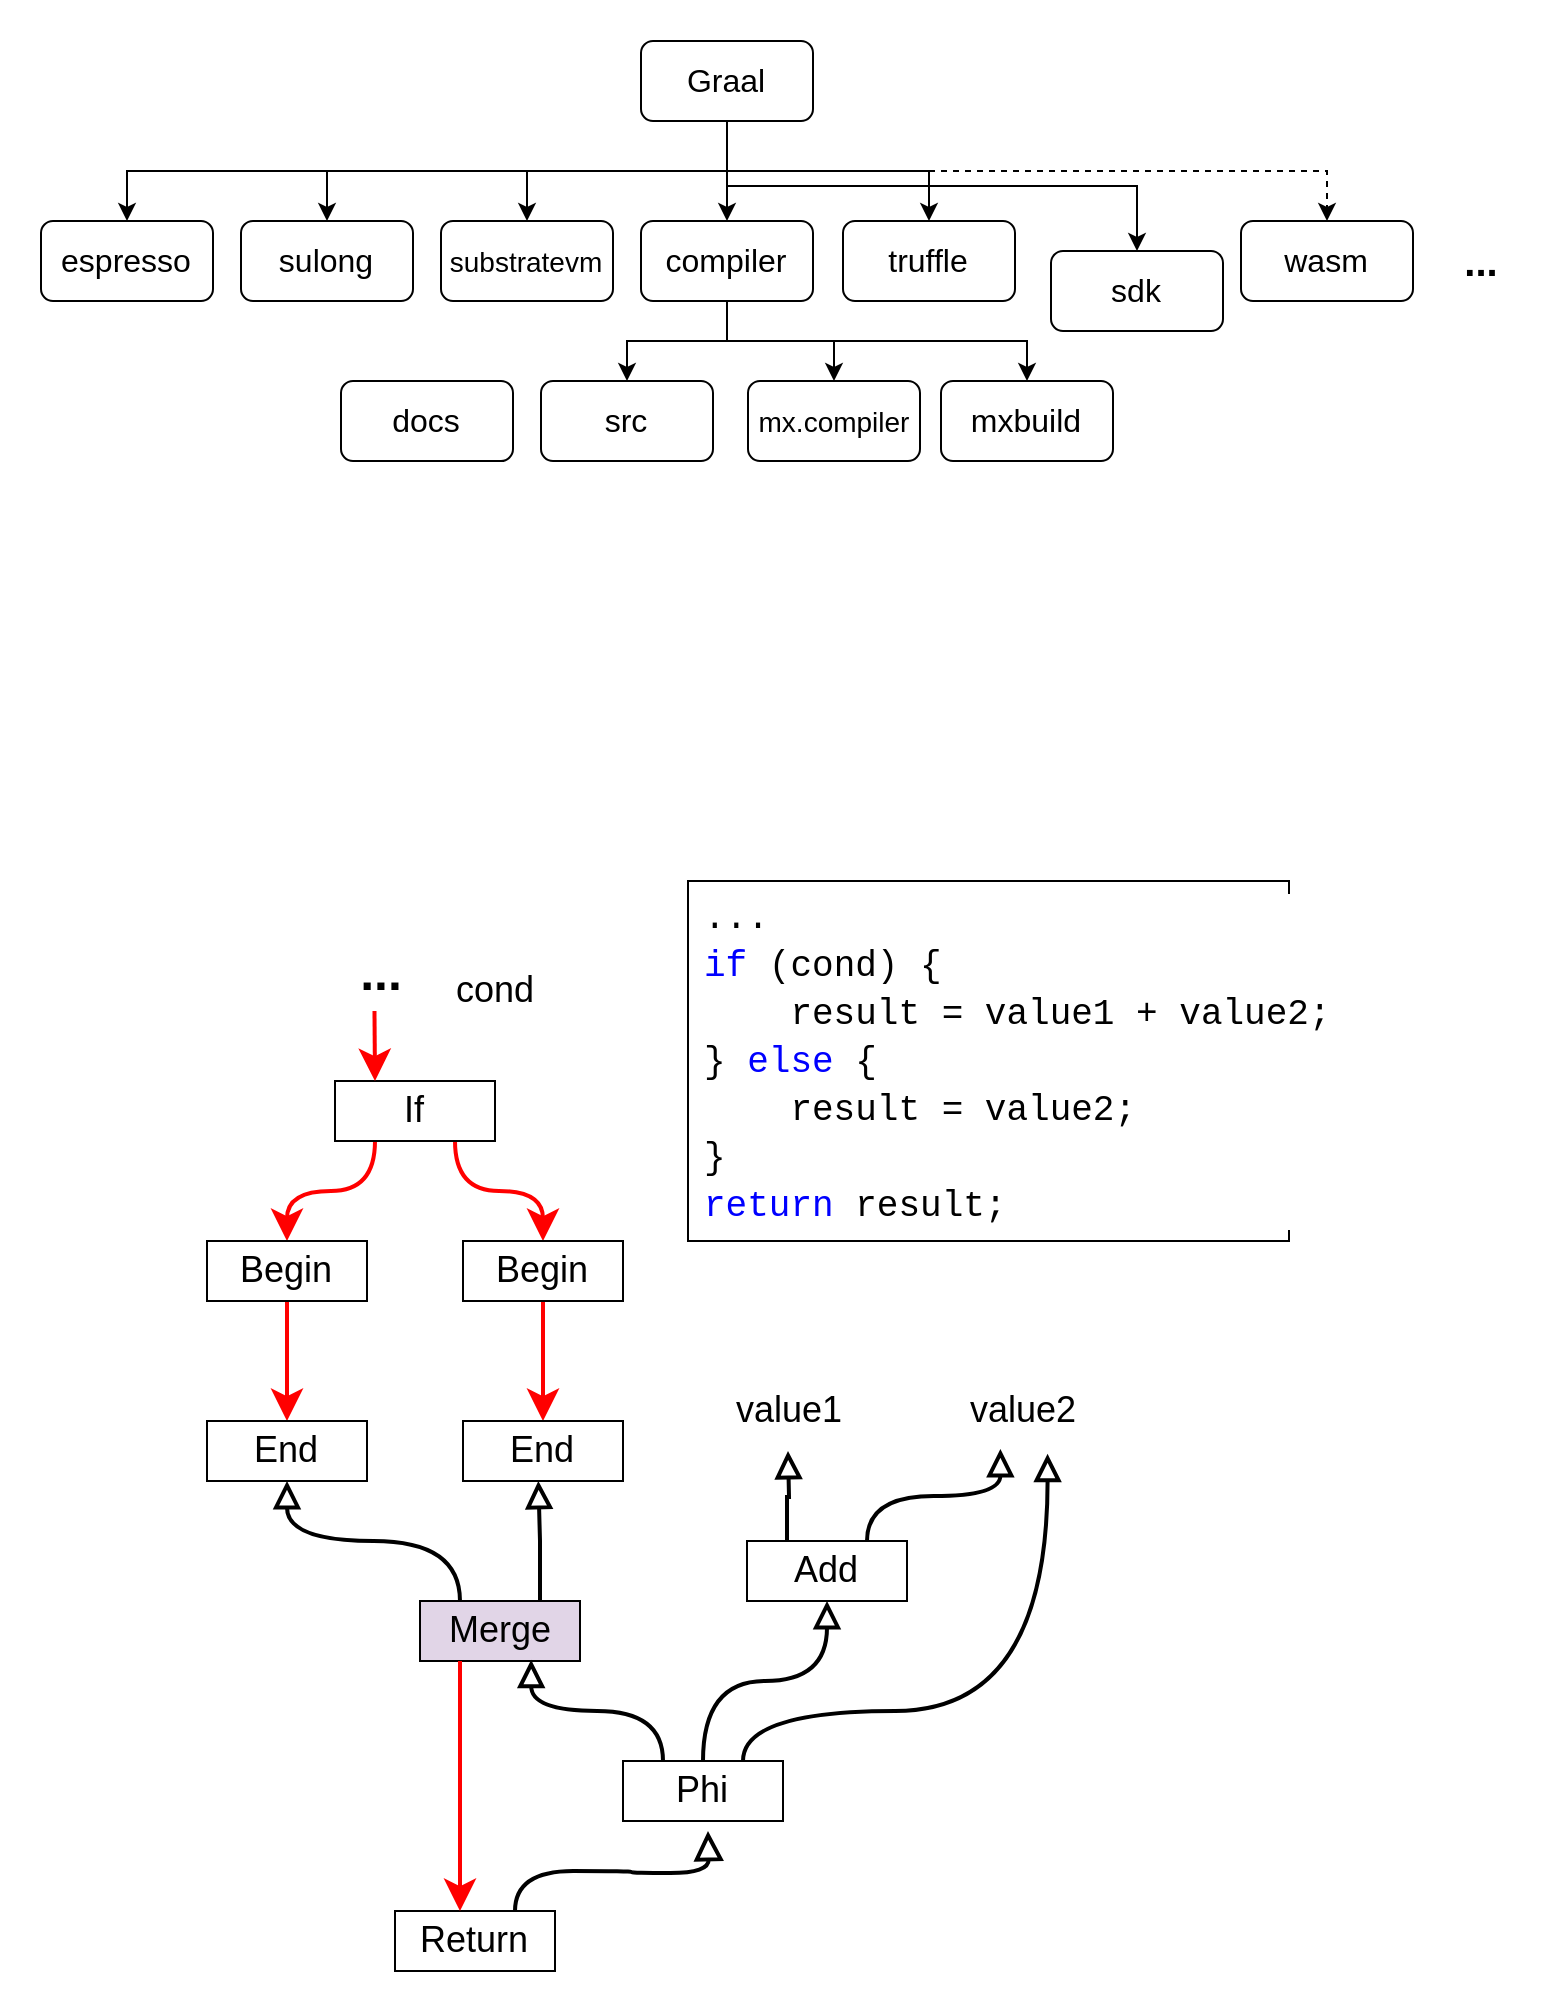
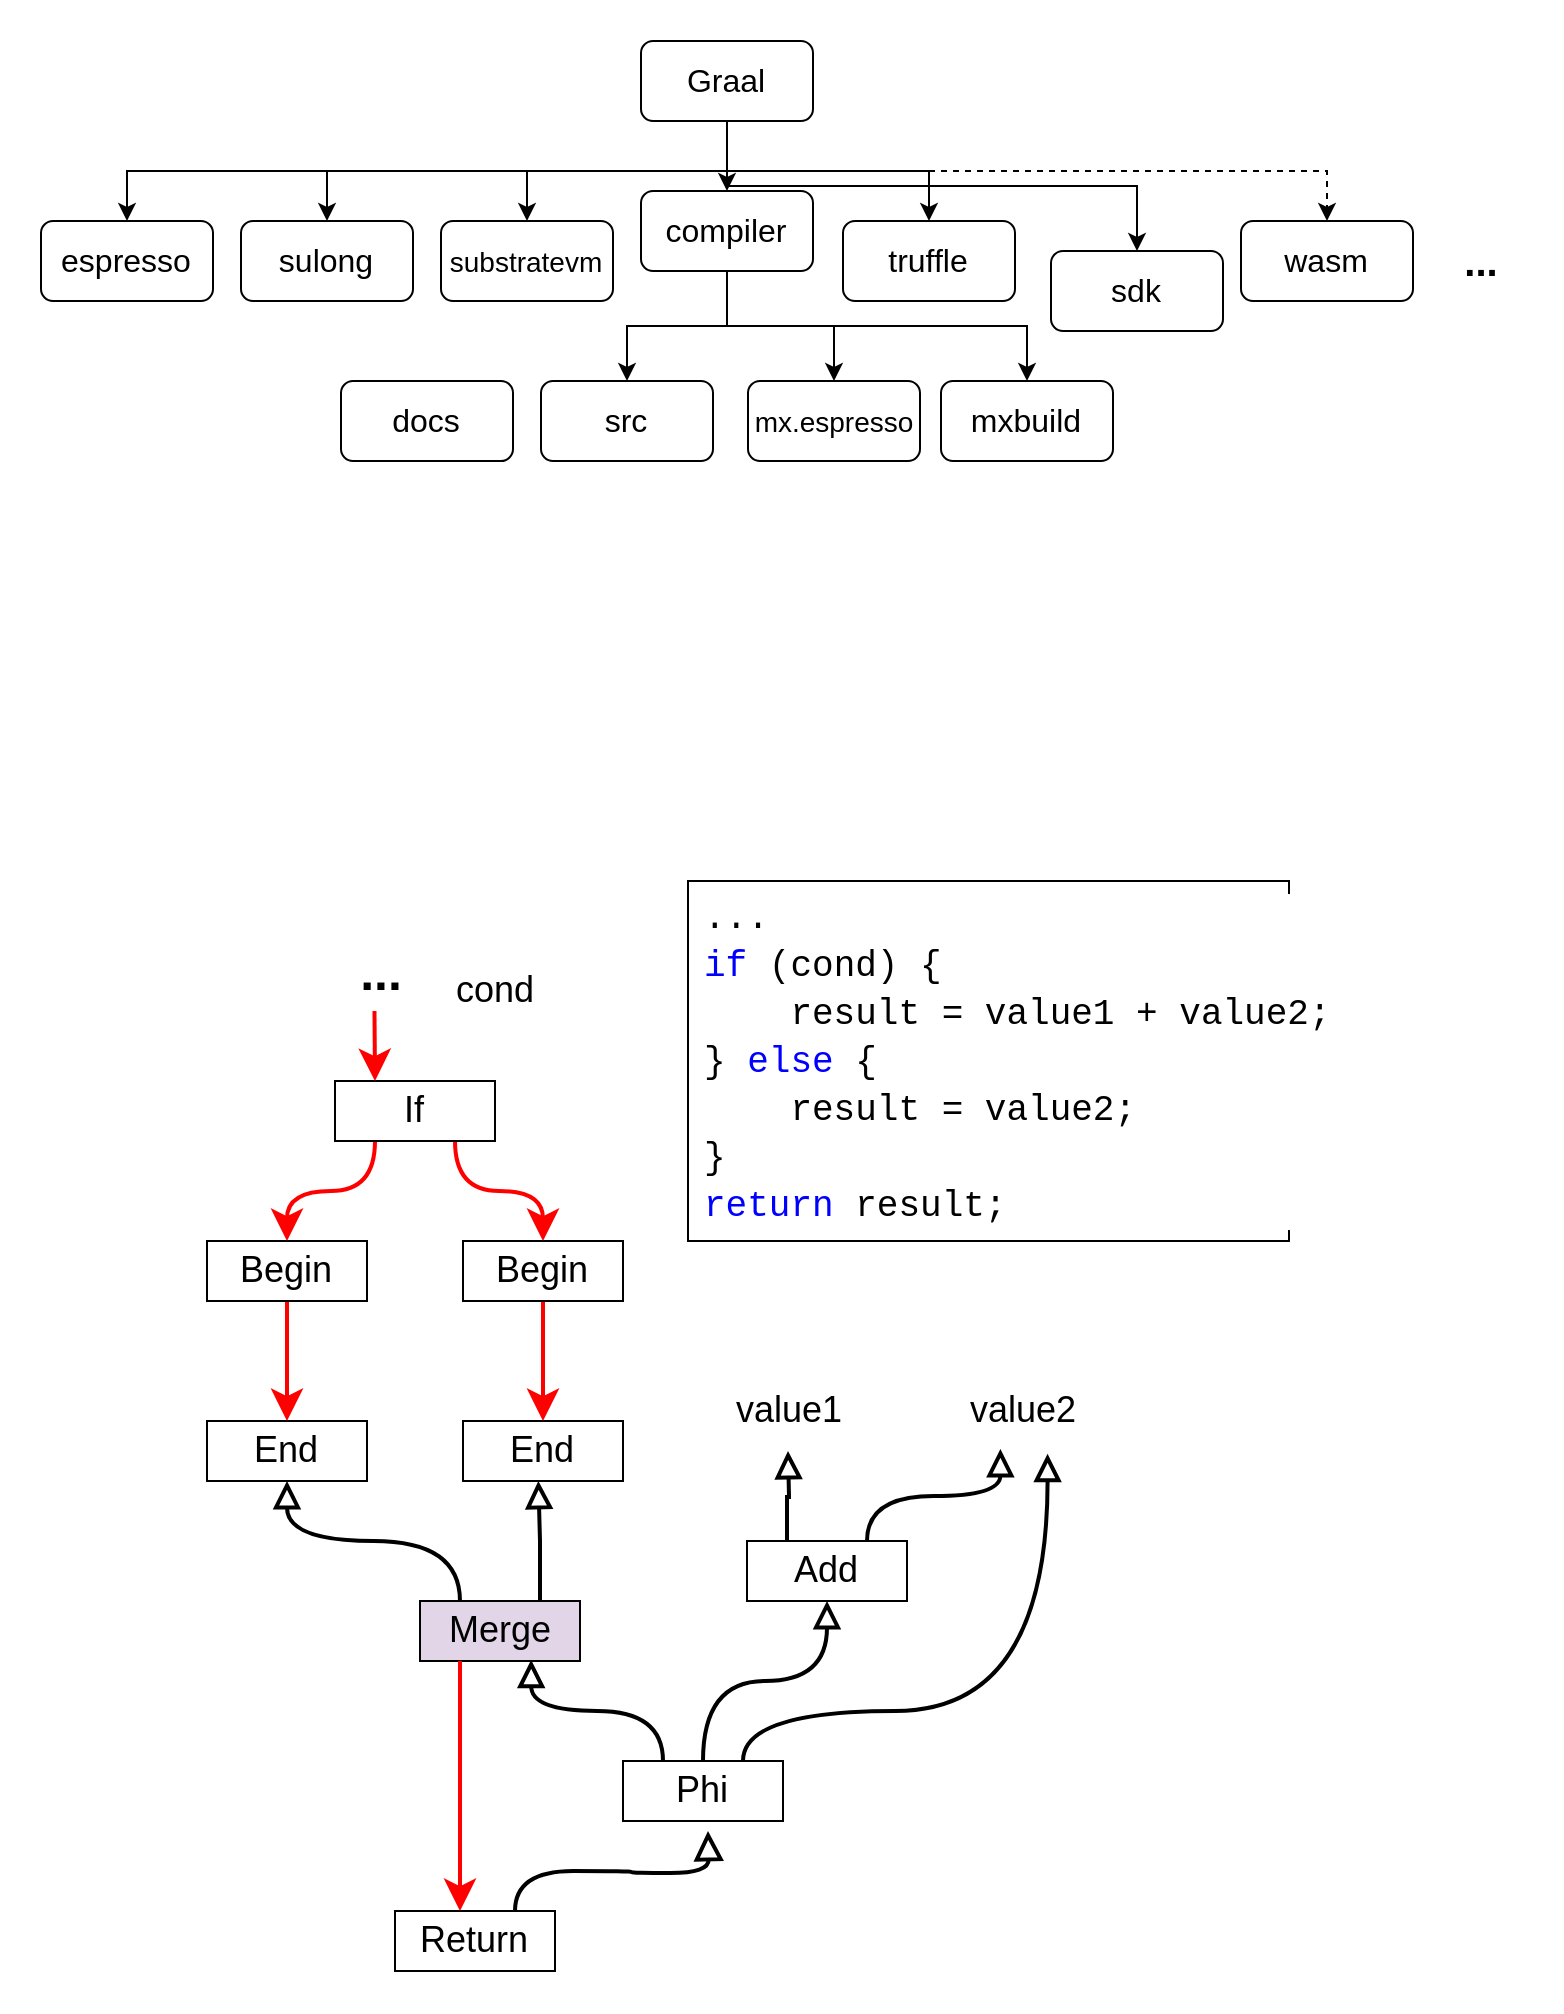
node "compiler": moved (727, 261) -> (727, 231)
node "mx.compiler": label "mx.compiler" -> "mx.espresso"
